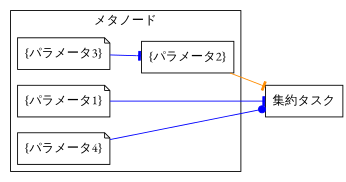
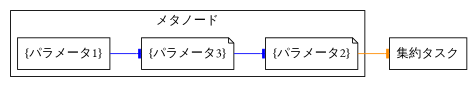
node "{パラメータ2}": shape box -> note
node "{パラメータ1}": shape note -> box
edge "{パラメータ1}" -> "集約タスク": now "{パラメータ1}" -> "{パラメータ3}"
node "{パラメータ4}": removed
